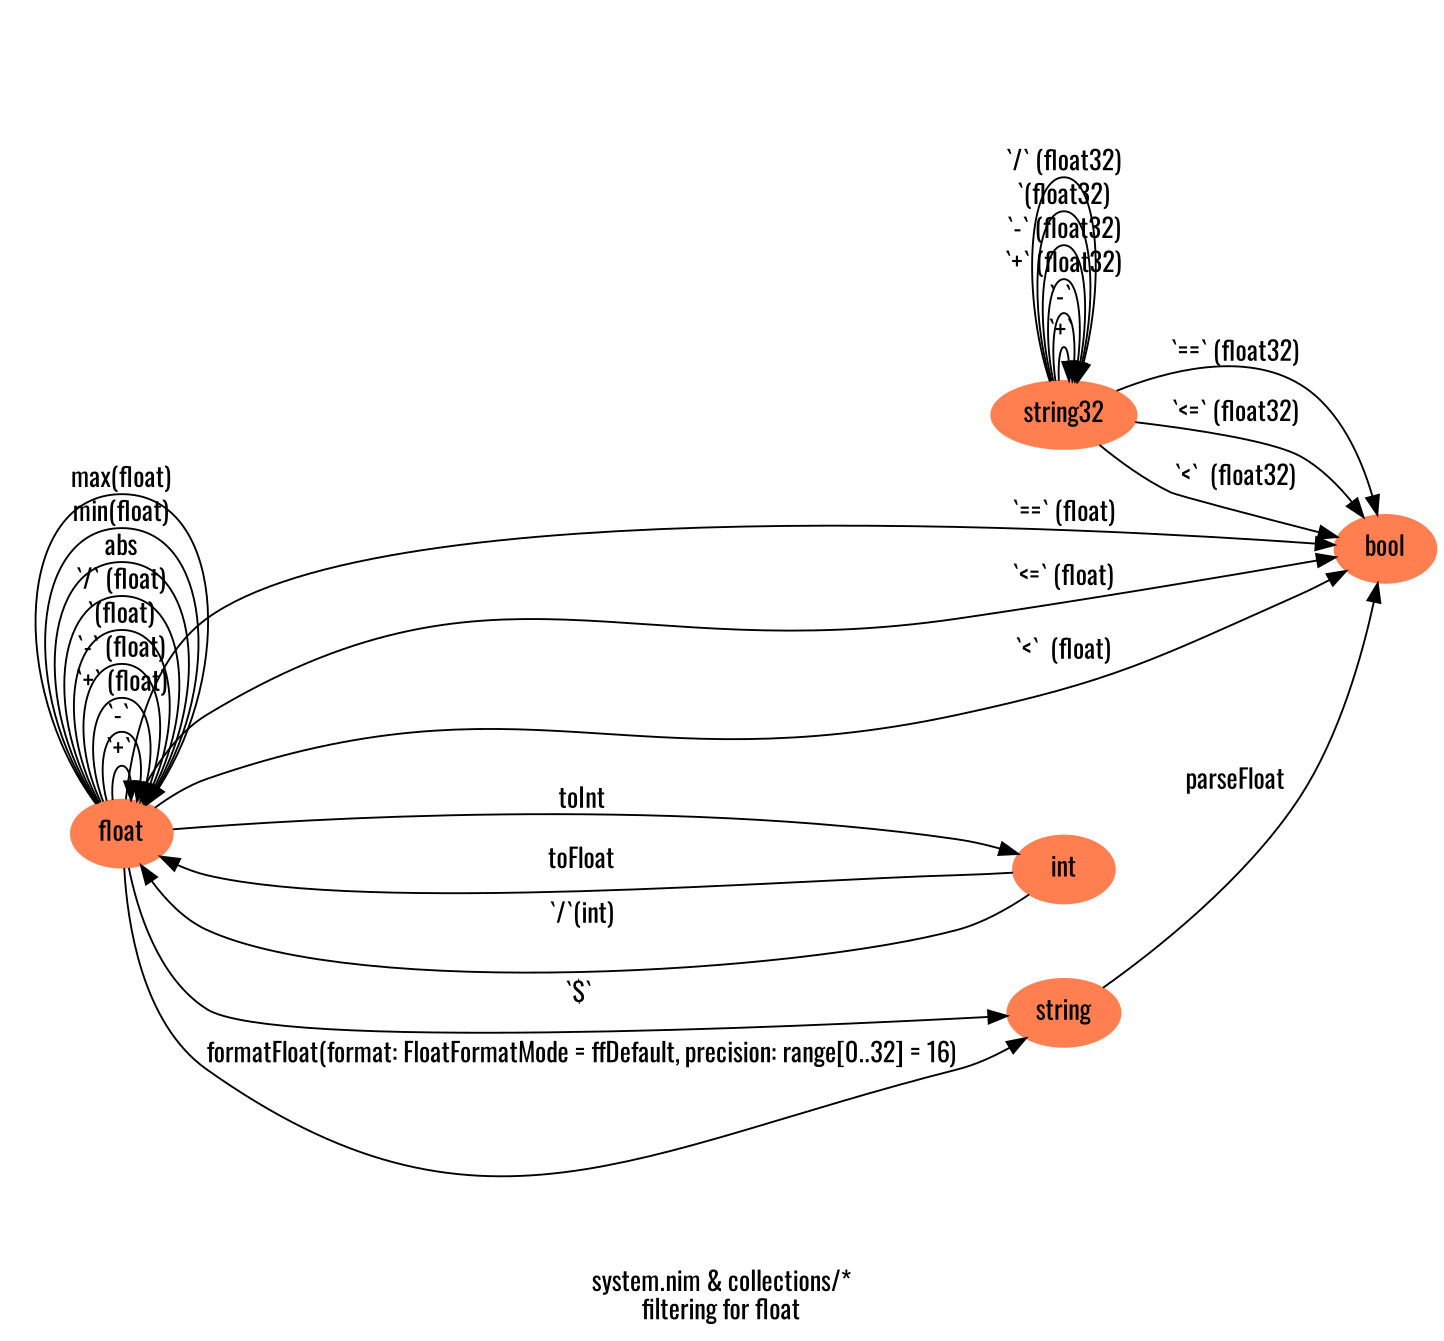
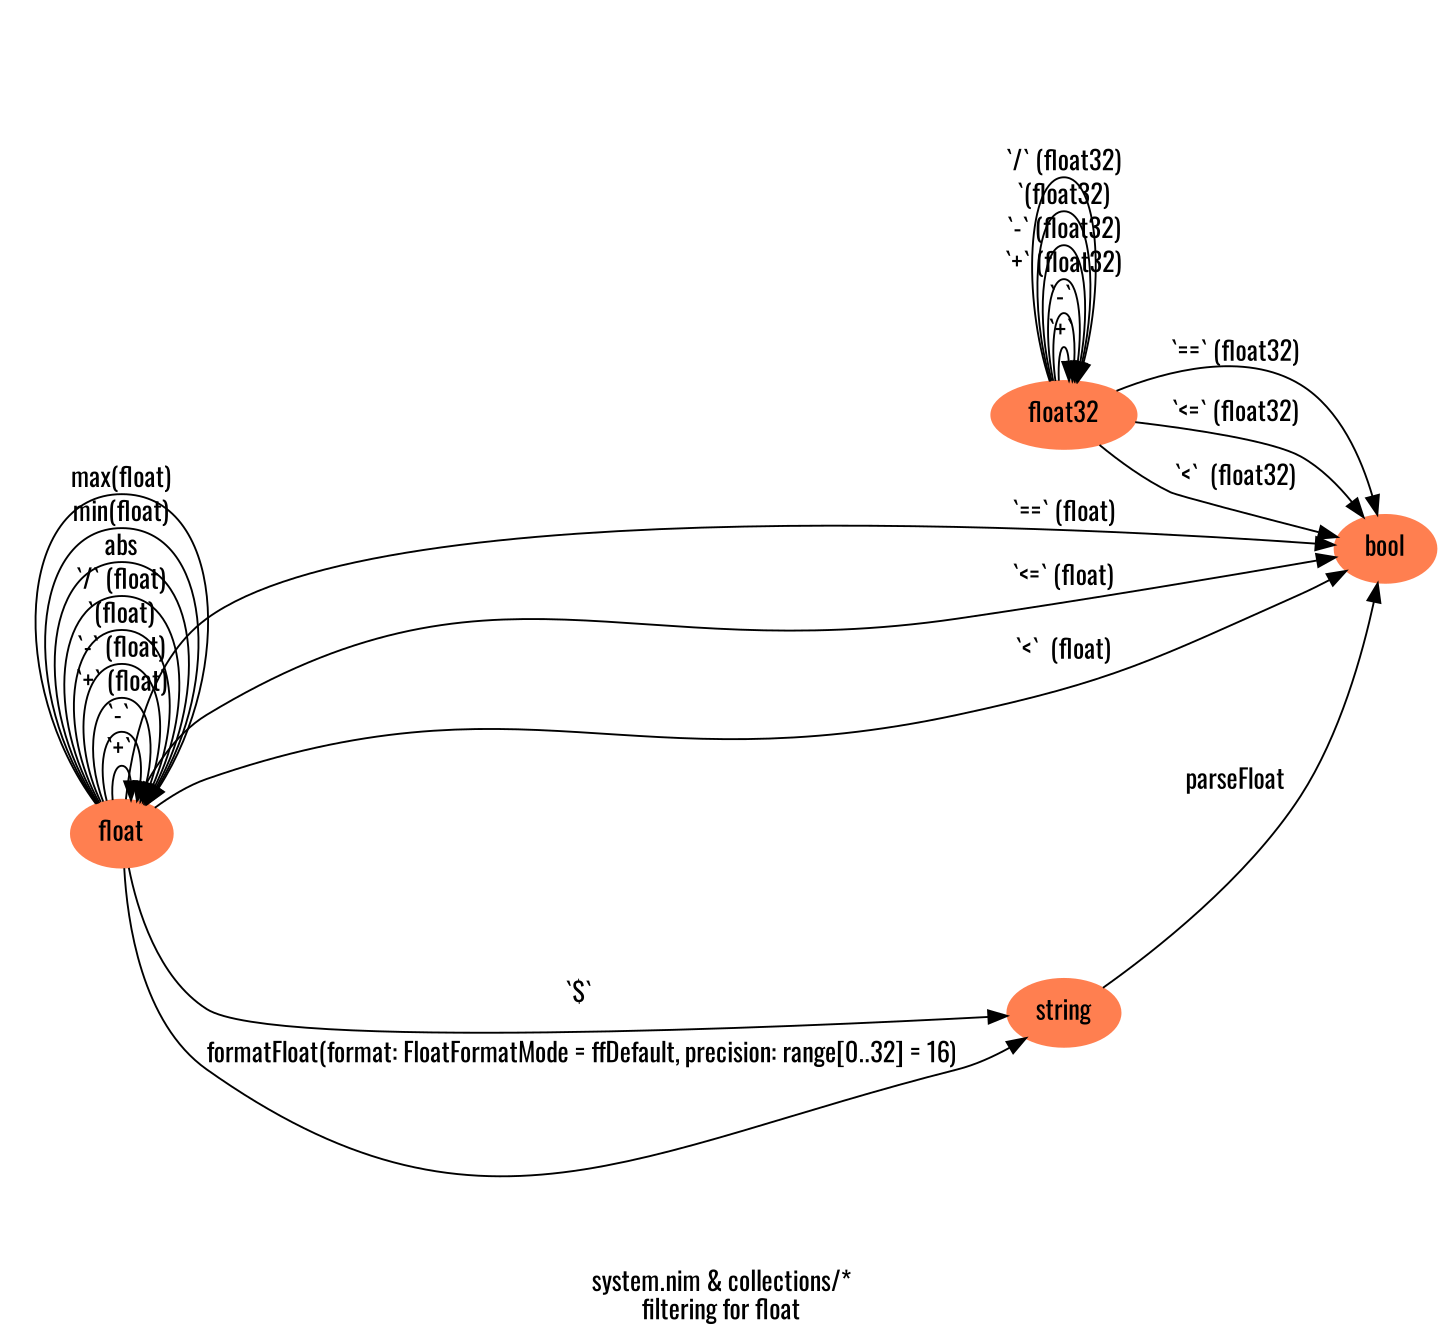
node "string32": label "string32" -> "float32"
node "int": removed
